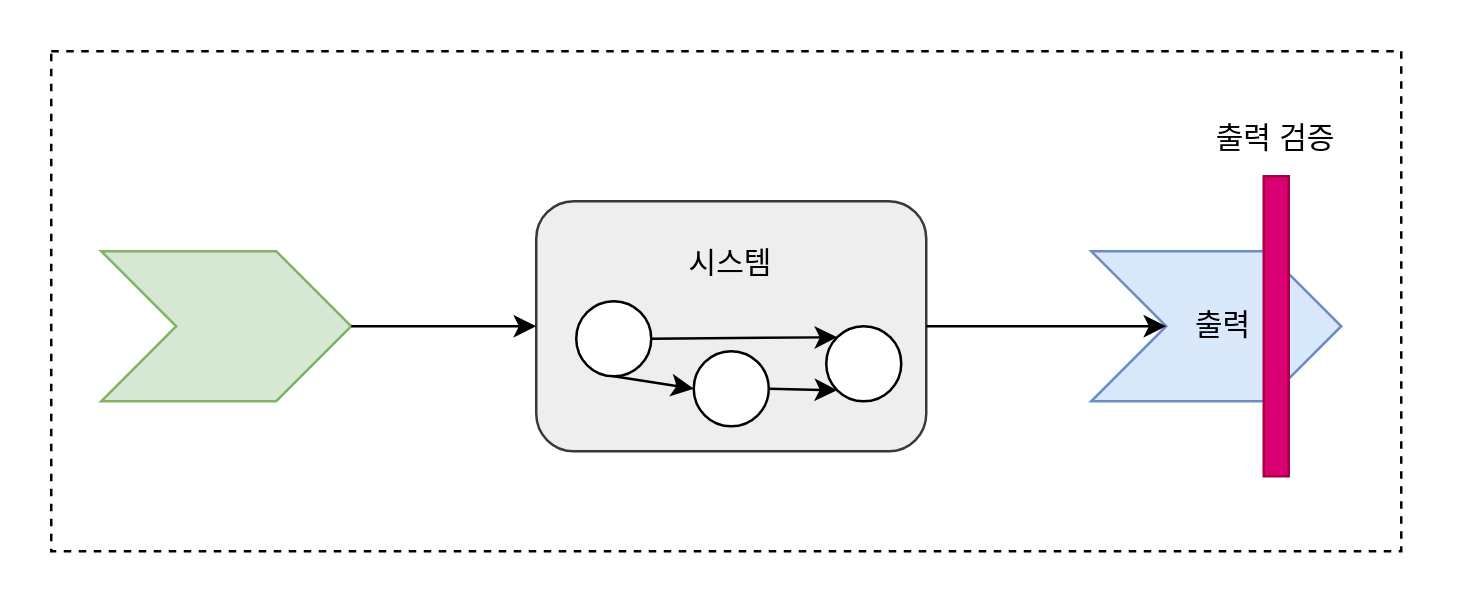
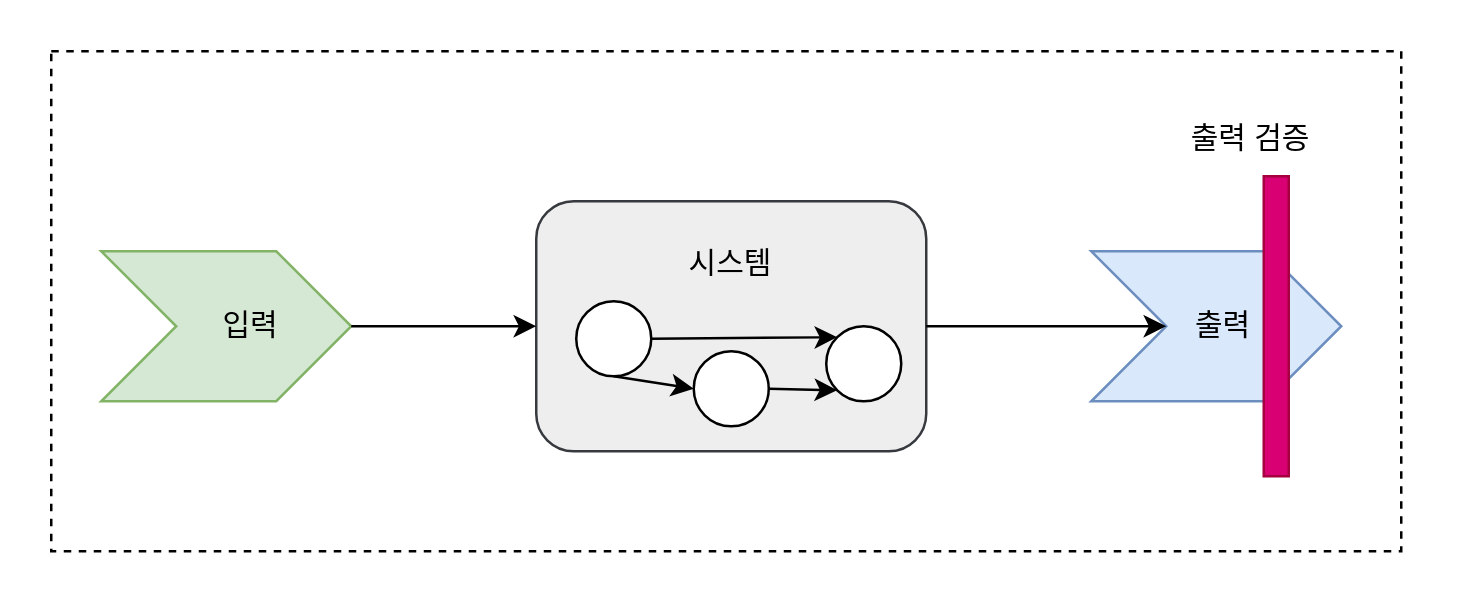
node "출력 검증": moved (1276, 139) -> (1251, 139)
node "입력": added
